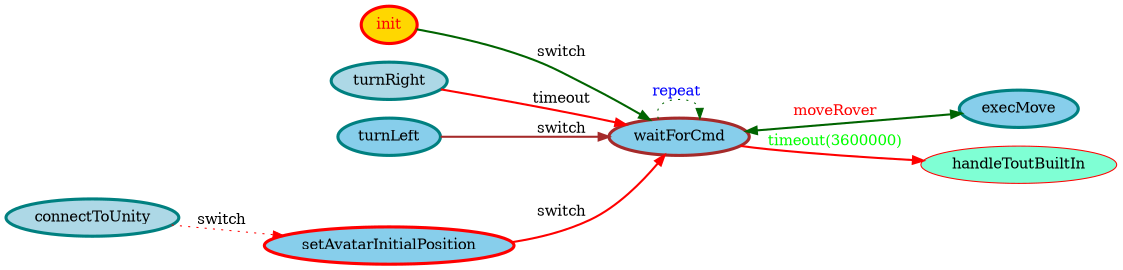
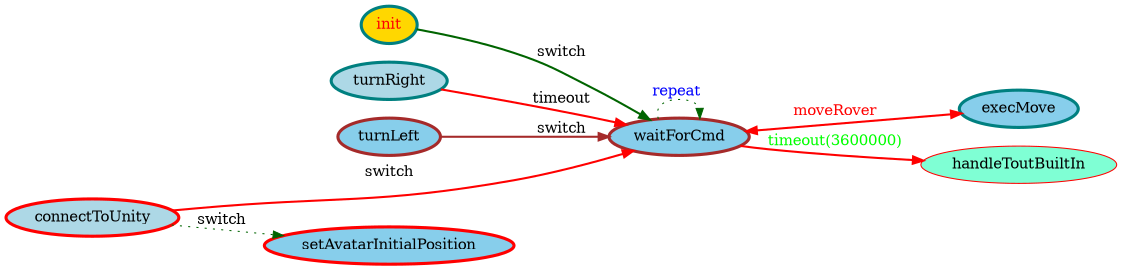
node "init": color red -> teal
edge "execMove" -- "waitForCmd": color darkgreen -> red
node "turnLeft": color teal -> brown
node "connectToUnity": color teal -> red
edge "setAvatarInitialPosition" -> "waitForCmd": now "connectToUnity" -> "waitForCmd"
edge "connectToUnity" -> "setAvatarInitialPosition": color red -> darkgreen
